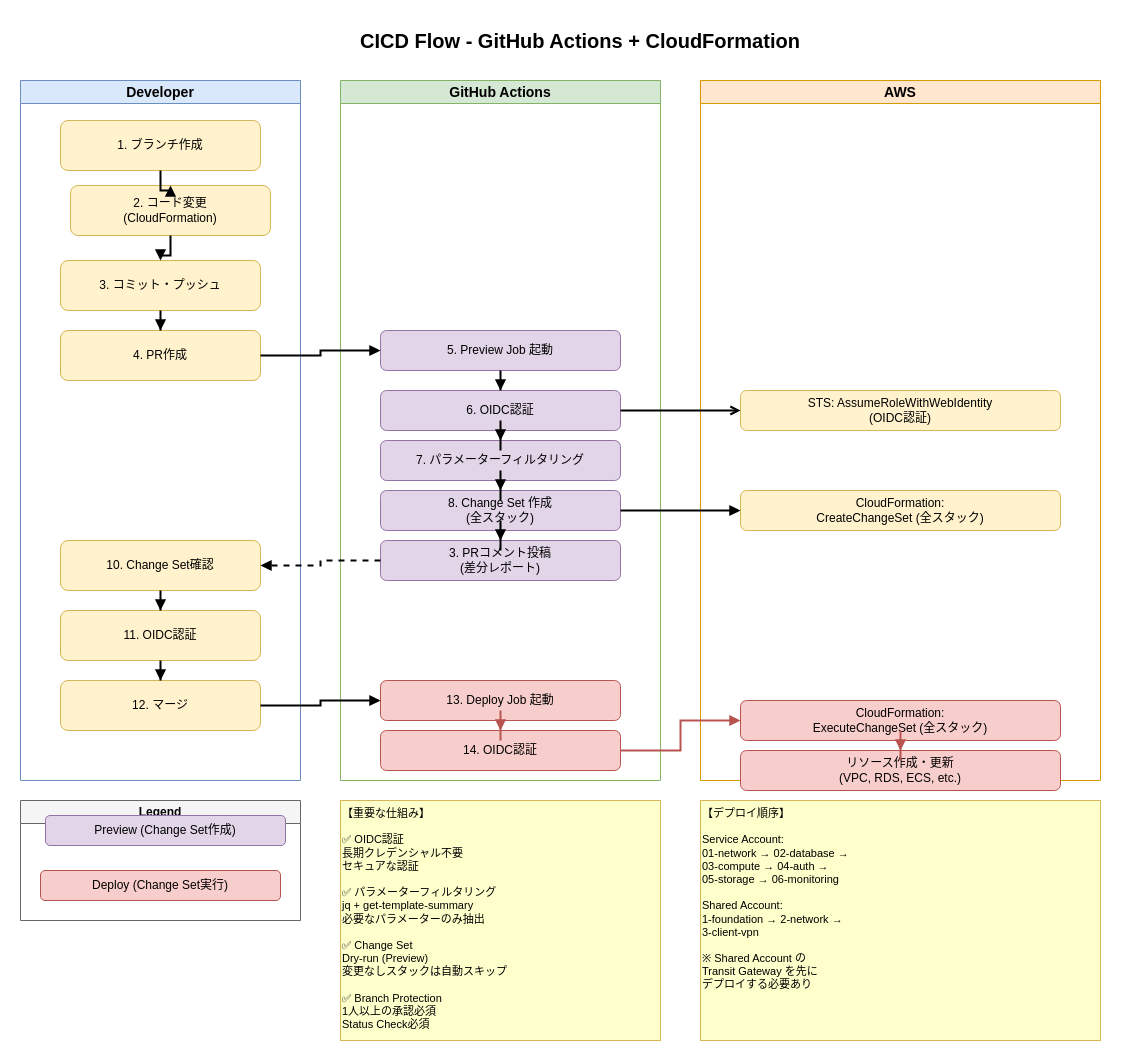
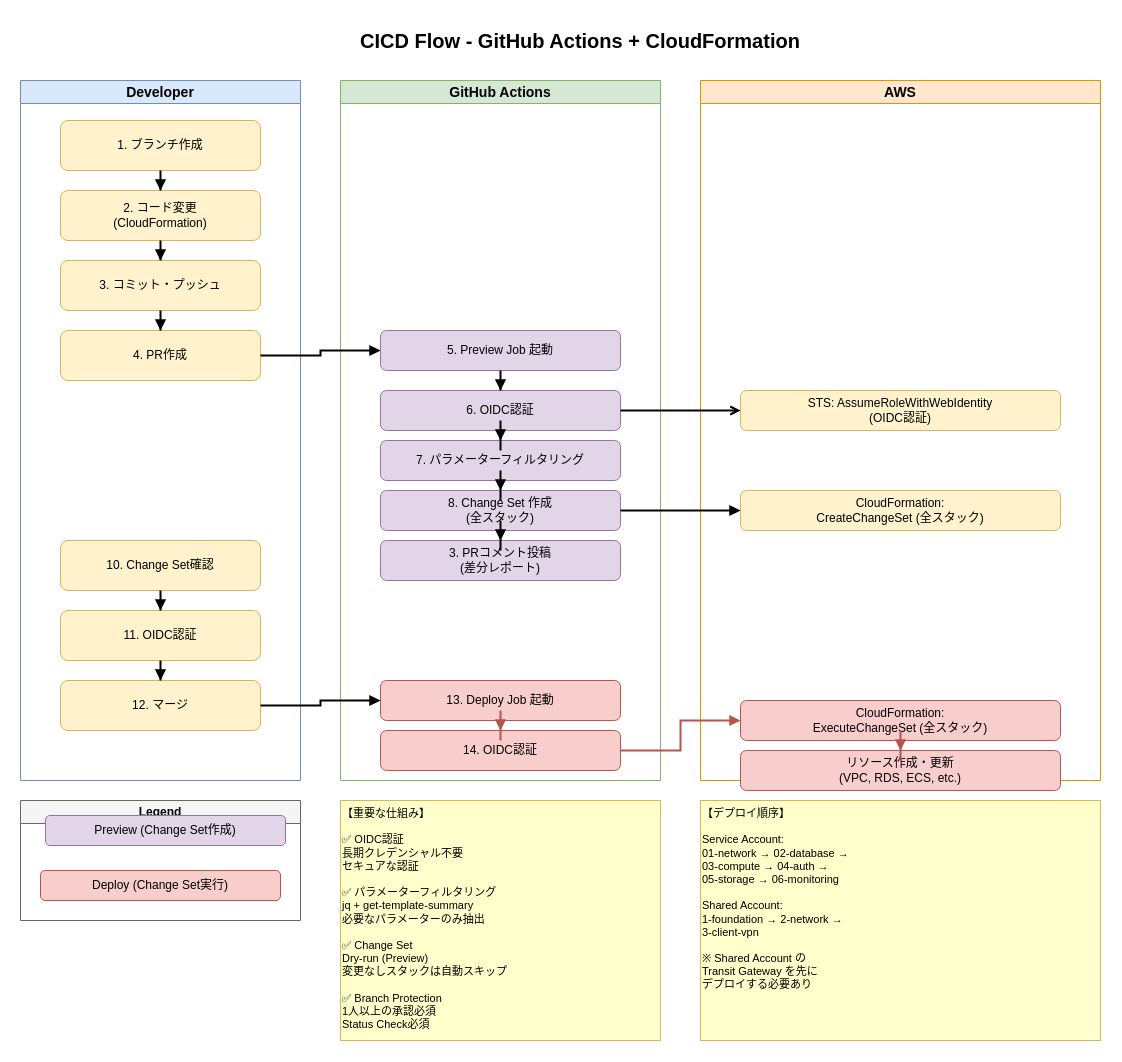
node "2. コード変更 (CloudFormation)": moved (171, 211) -> (161, 216)
edge "3. PRコメント投稿 (差分レポート)" -> "10. Change Set確認": removed
